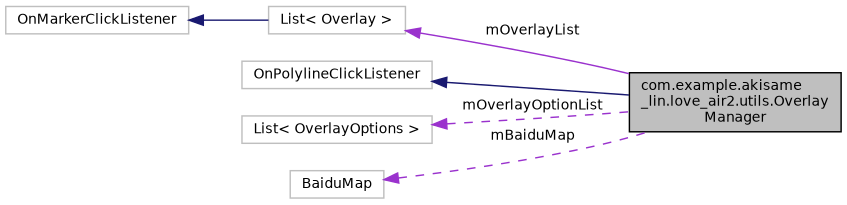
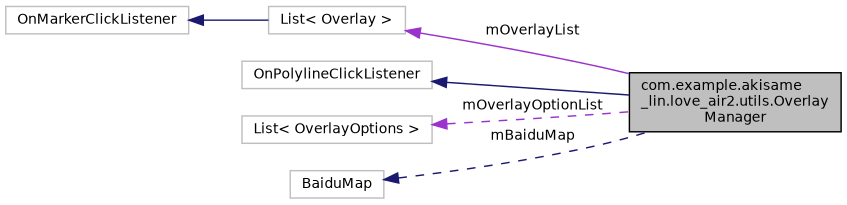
edge "com.example.akisame _lin.love_air2.utils.Overlay Manager" -> "BaiduMap": color darkorchid3 -> midnightblue
